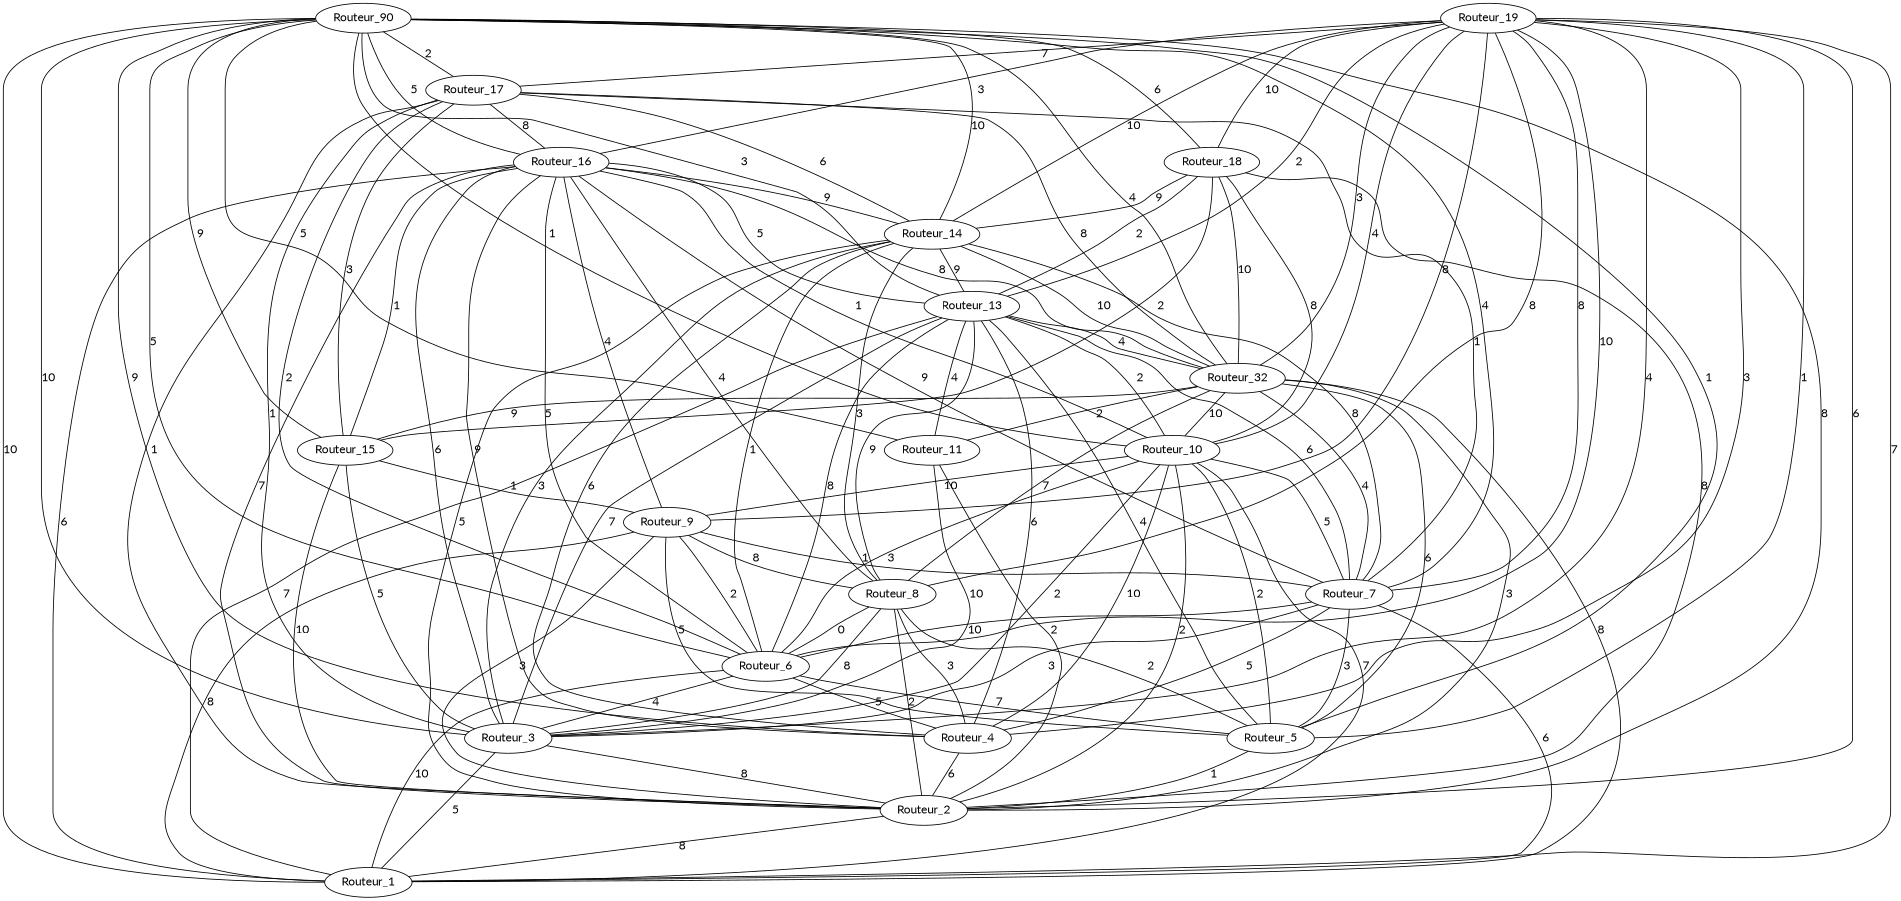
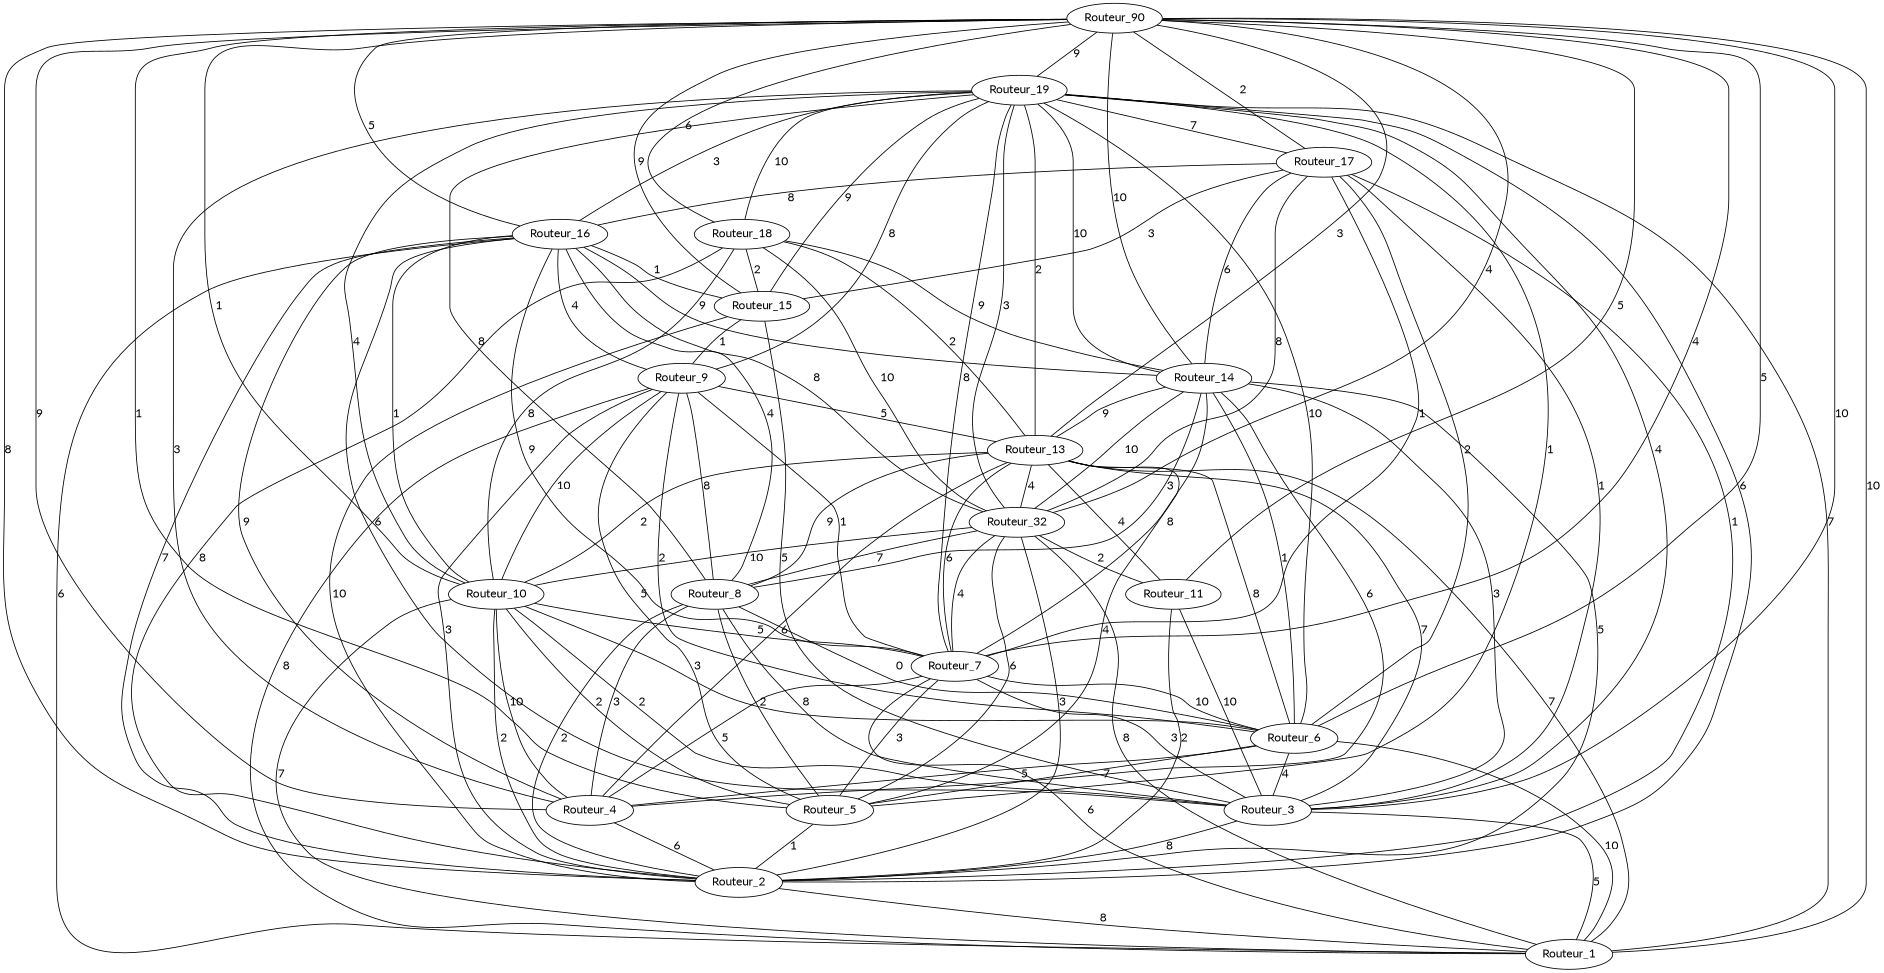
edge "Routeur_90" -- "Routeur_19": added, label "9"
edge "Routeur_16" -- "Routeur_13": now "Routeur_9" -- "Routeur_13"
edge "Routeur_32" -- "Routeur_15": now "Routeur_19" -- "Routeur_15"
edge "Routeur_16" -- "Routeur_6": removed, label "5"
